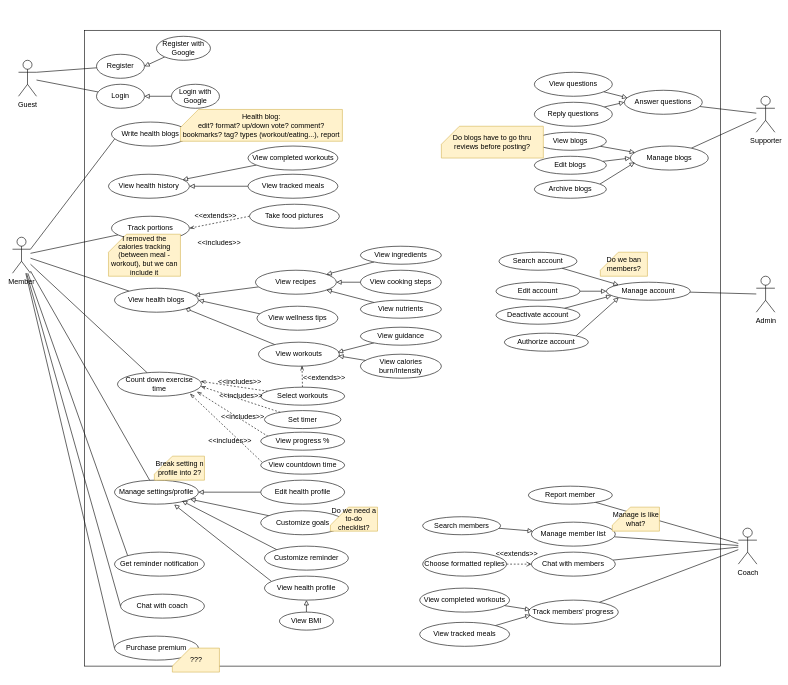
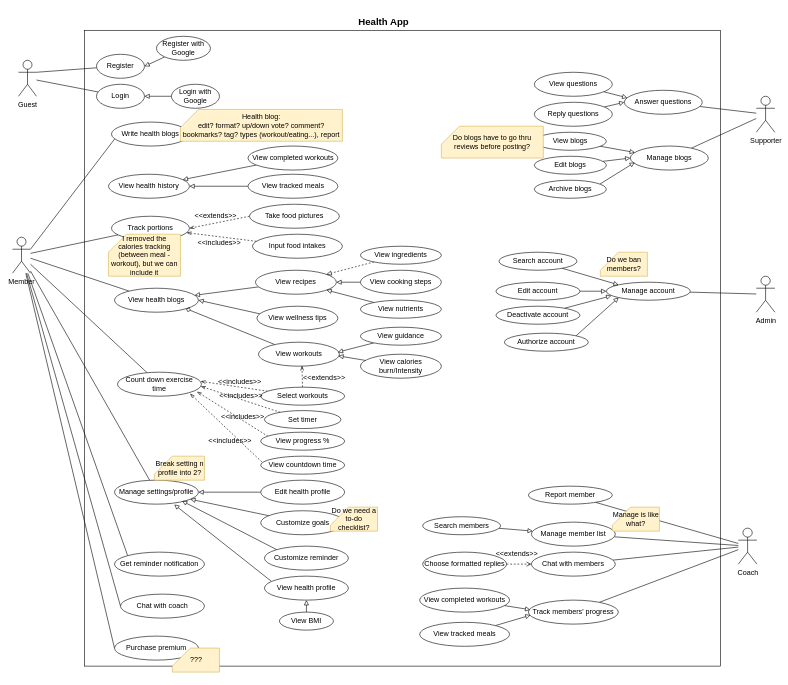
node "Health App": added
edge "Input food intakes" -> "Track portions": added
node "Input food intakes": added
edge "View ingredients" -> "View recipes": style solid -> dashed
